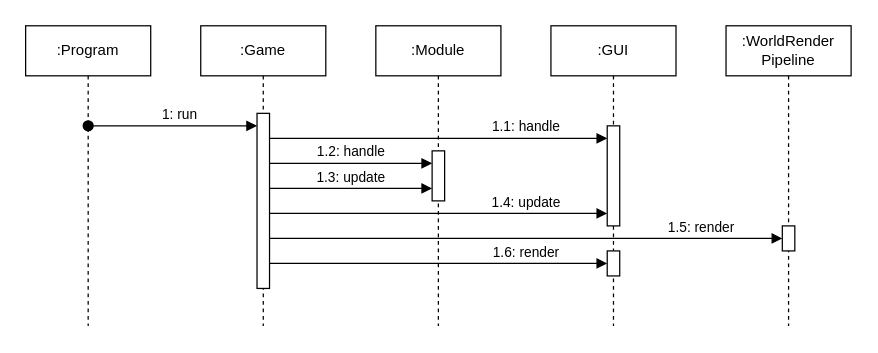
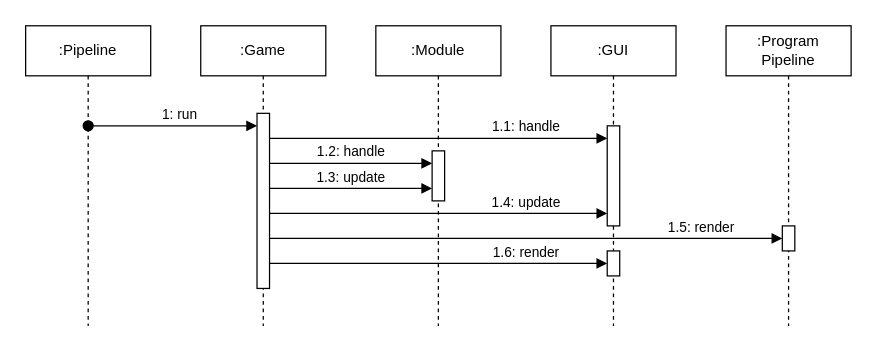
node ":Program": label ":Program" -> ":Pipeline"
node ":WorldRender Pipeline": label ":WorldRender Pipeline" -> ":Program Pipeline"
